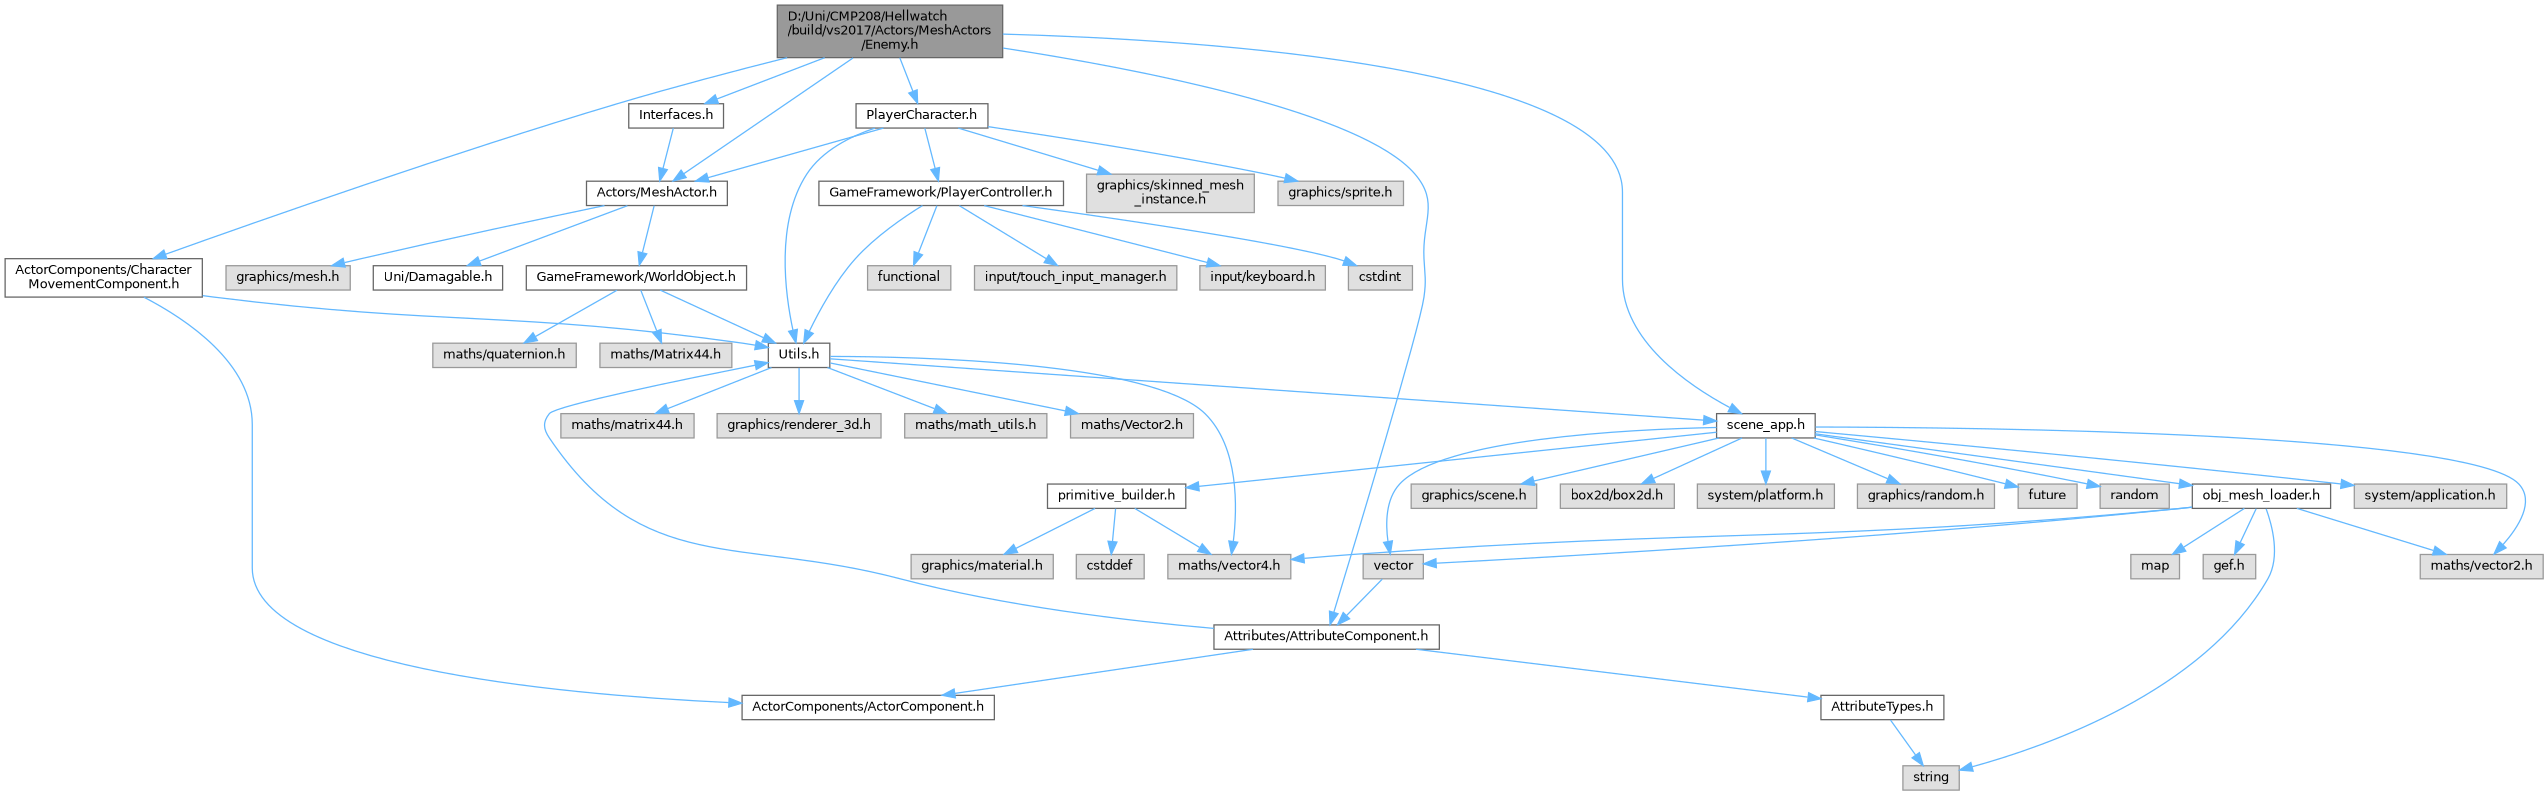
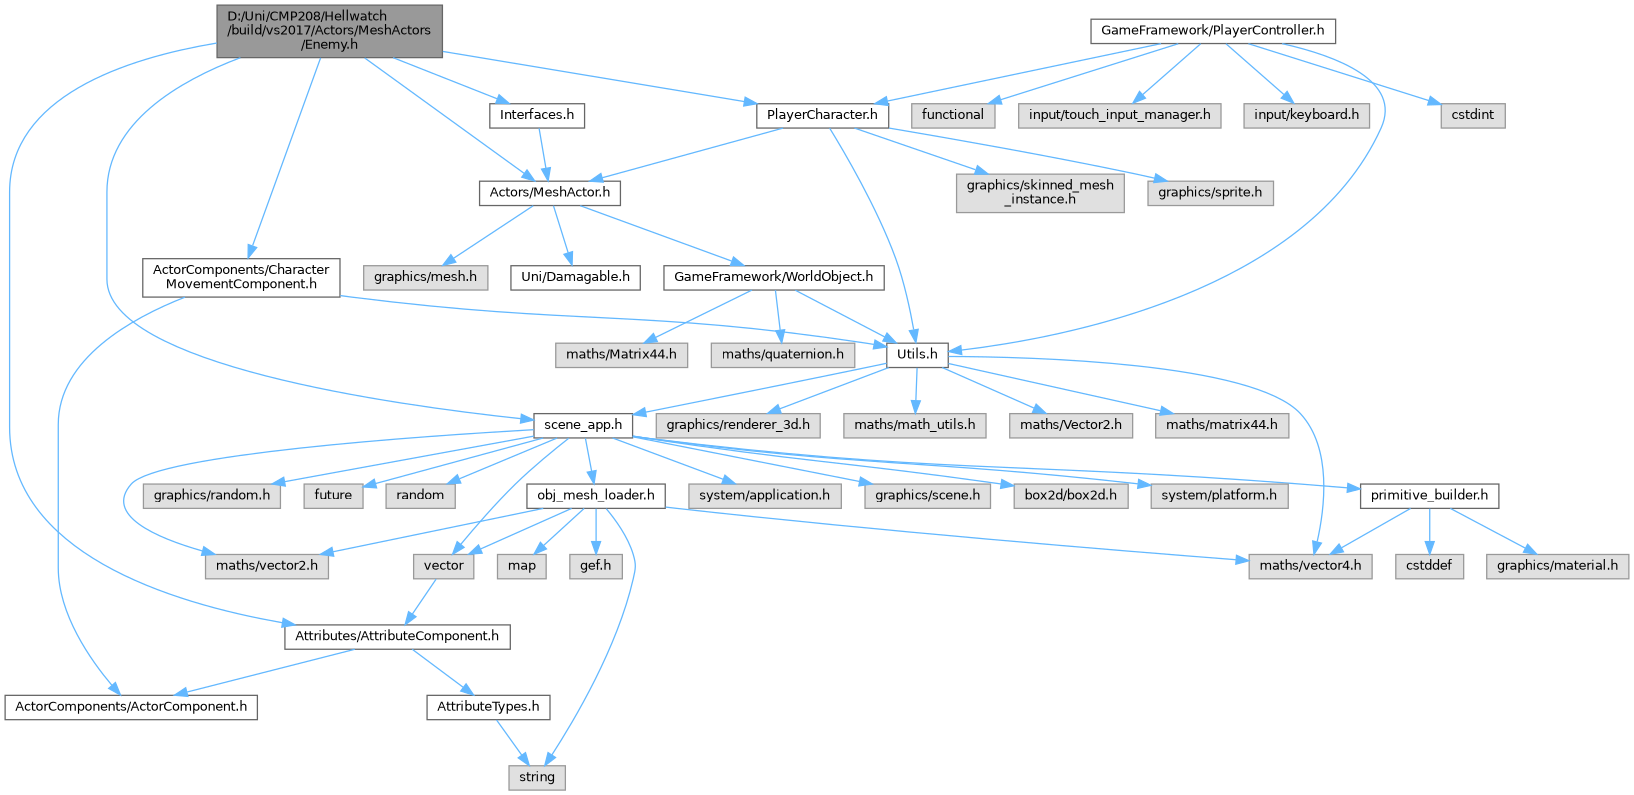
edge "PlayerCharacter.h" -> "GameFramework/PlayerController.h": reversed
edge "Attributes/AttributeComponent.h" -> "Utils.h": removed
